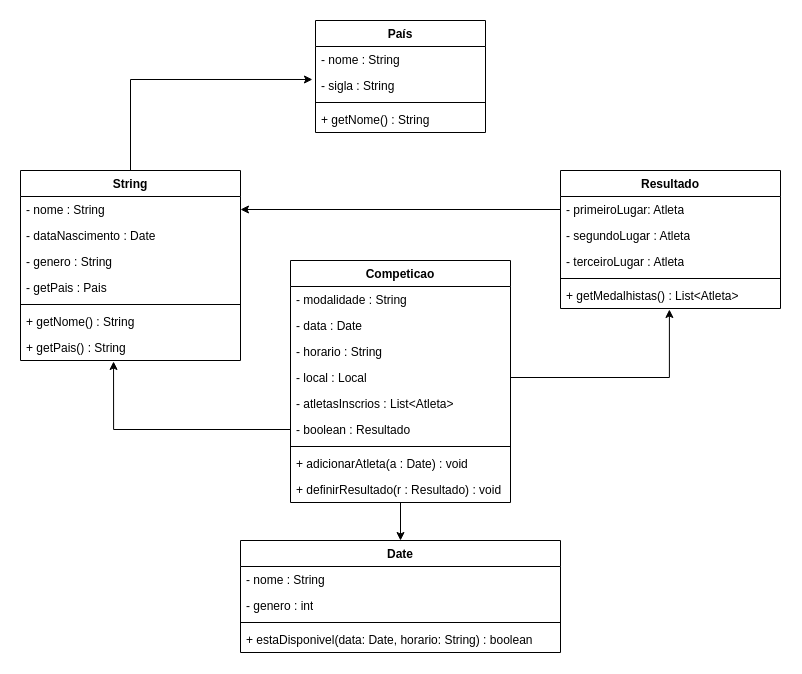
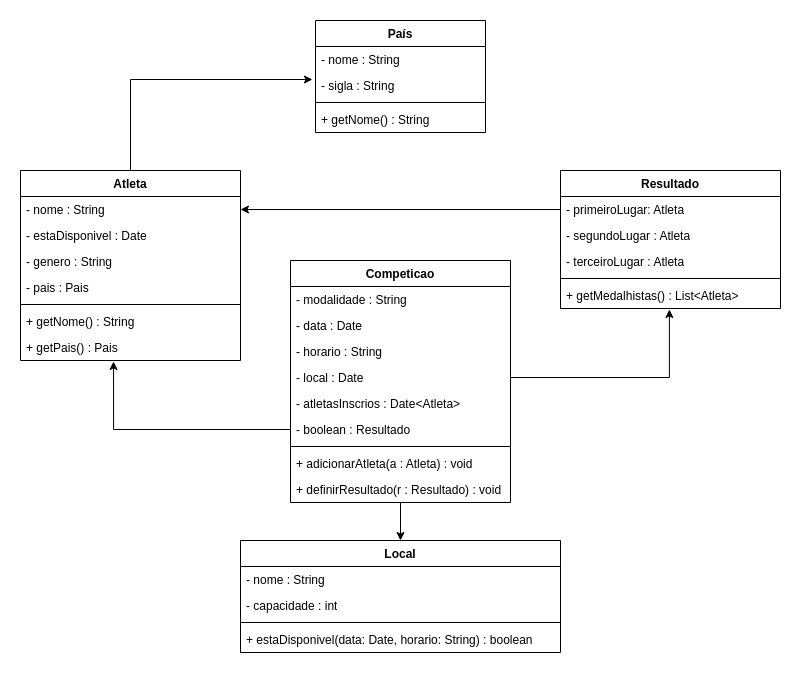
node "String": label "String" -> "Atleta"
node "- dataNascimento : Date": label "- dataNascimento : Date" -> "- estaDisponivel : Date"
node "- getPais : Pais": label "- getPais : Pais" -> "- pais : Pais"
node "+ getPais() : String": label "+ getPais() : String" -> "+ getPais() : Pais"
node "- local : Local": label "- local : Local" -> "- local : Date"
node "- atletasInscrios : List<Atleta>": label "- atletasInscrios : List<Atleta>" -> "- atletasInscrios : Date<Atleta>"
node "+ adicionarAtleta(a : Date) : void": label "+ adicionarAtleta(a : Date) : void" -> "+ adicionarAtleta(a : Atleta) : void"
node "Date": label "Date" -> "Local"
node "- genero : int": label "- genero : int" -> "- capacidade : int"
